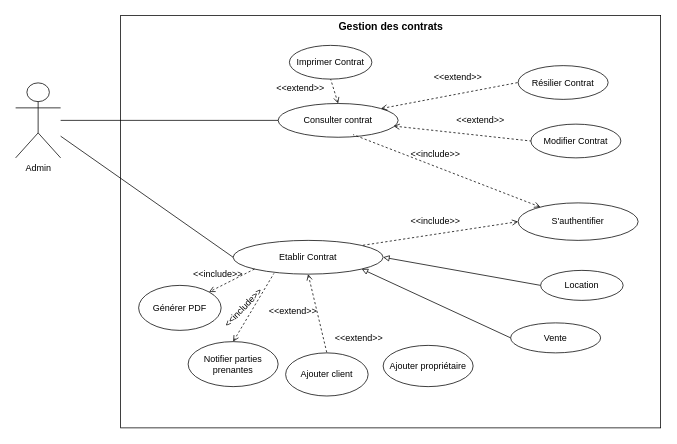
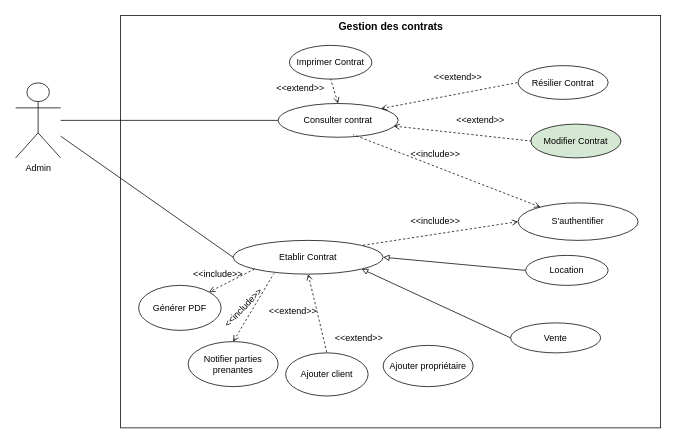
node "Modifier Contrat": fillcolor #ffffff -> #d5e8d4
node "Location": moved (582, 285) -> (567, 270)
